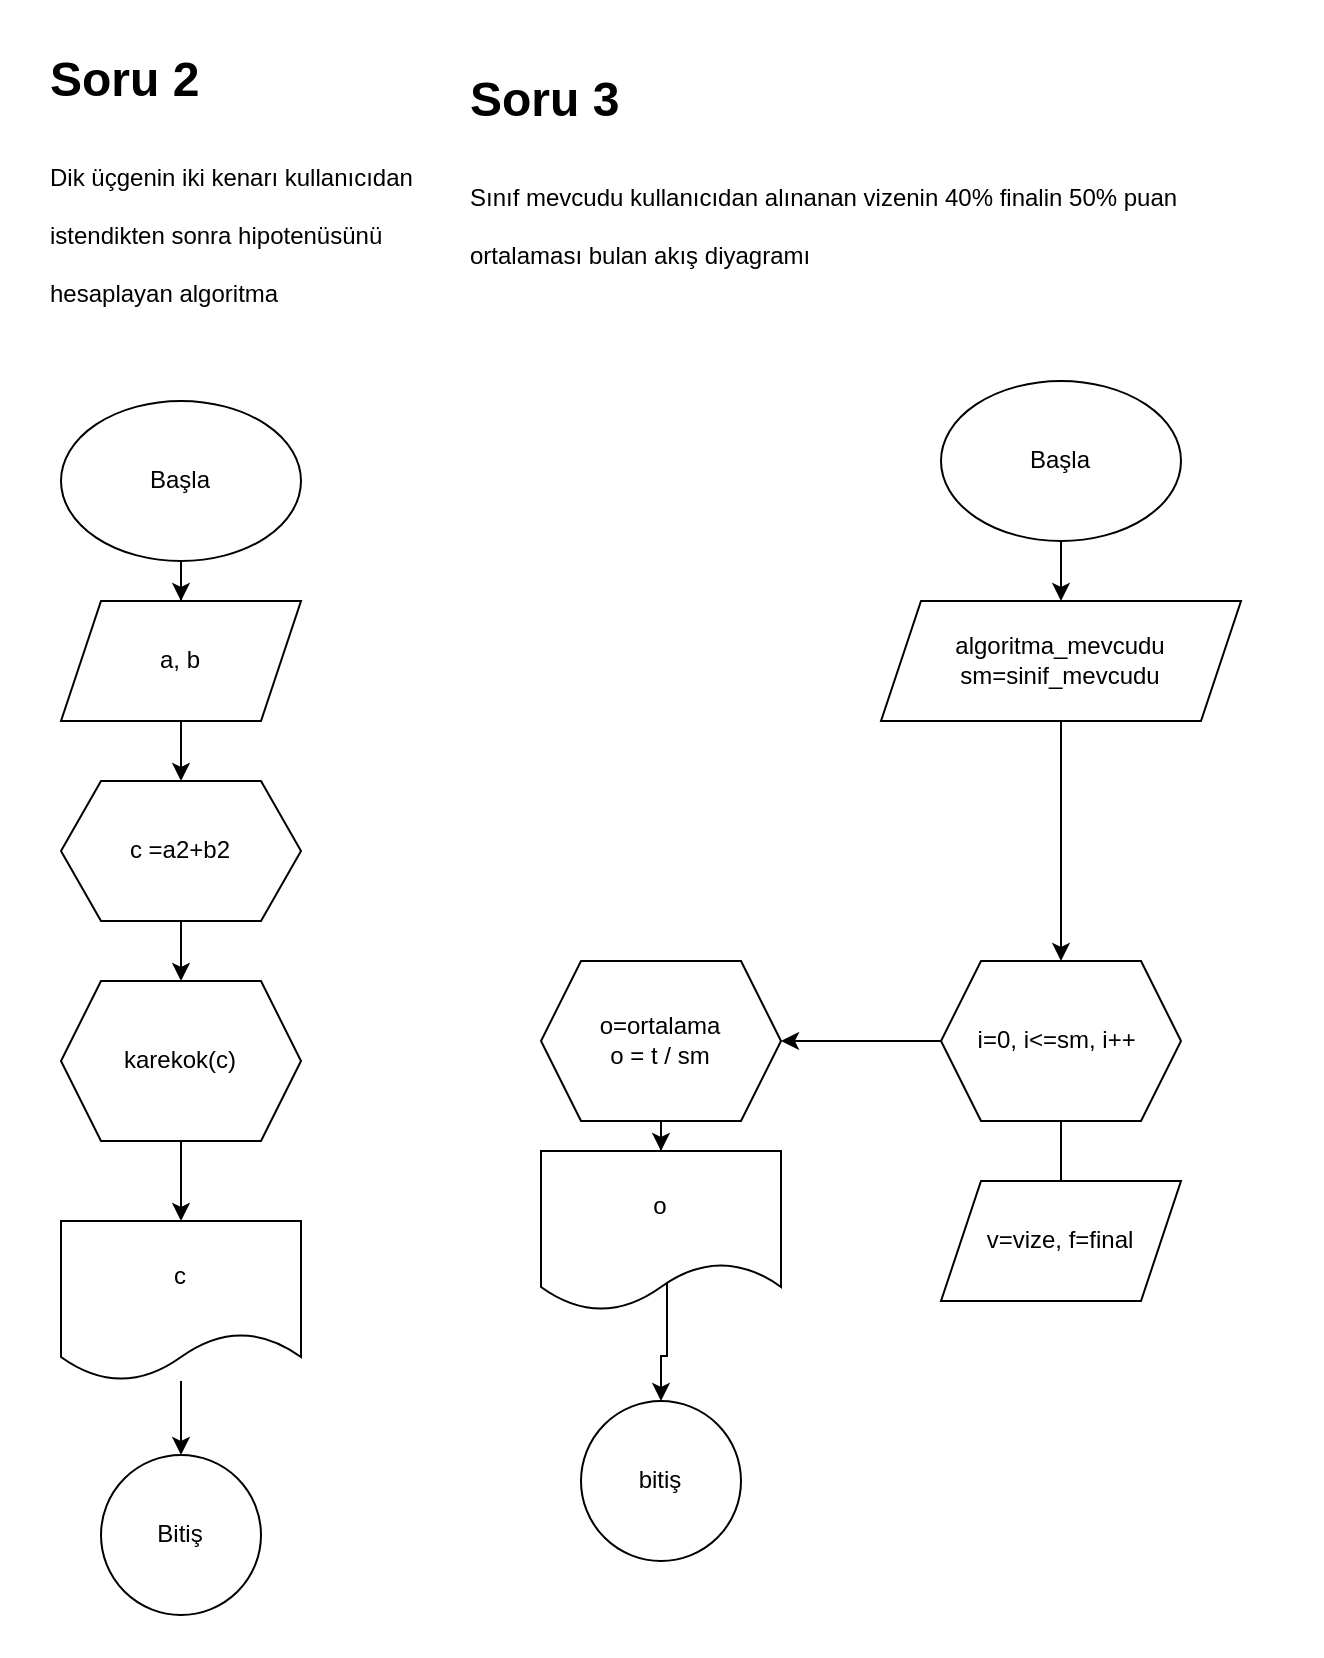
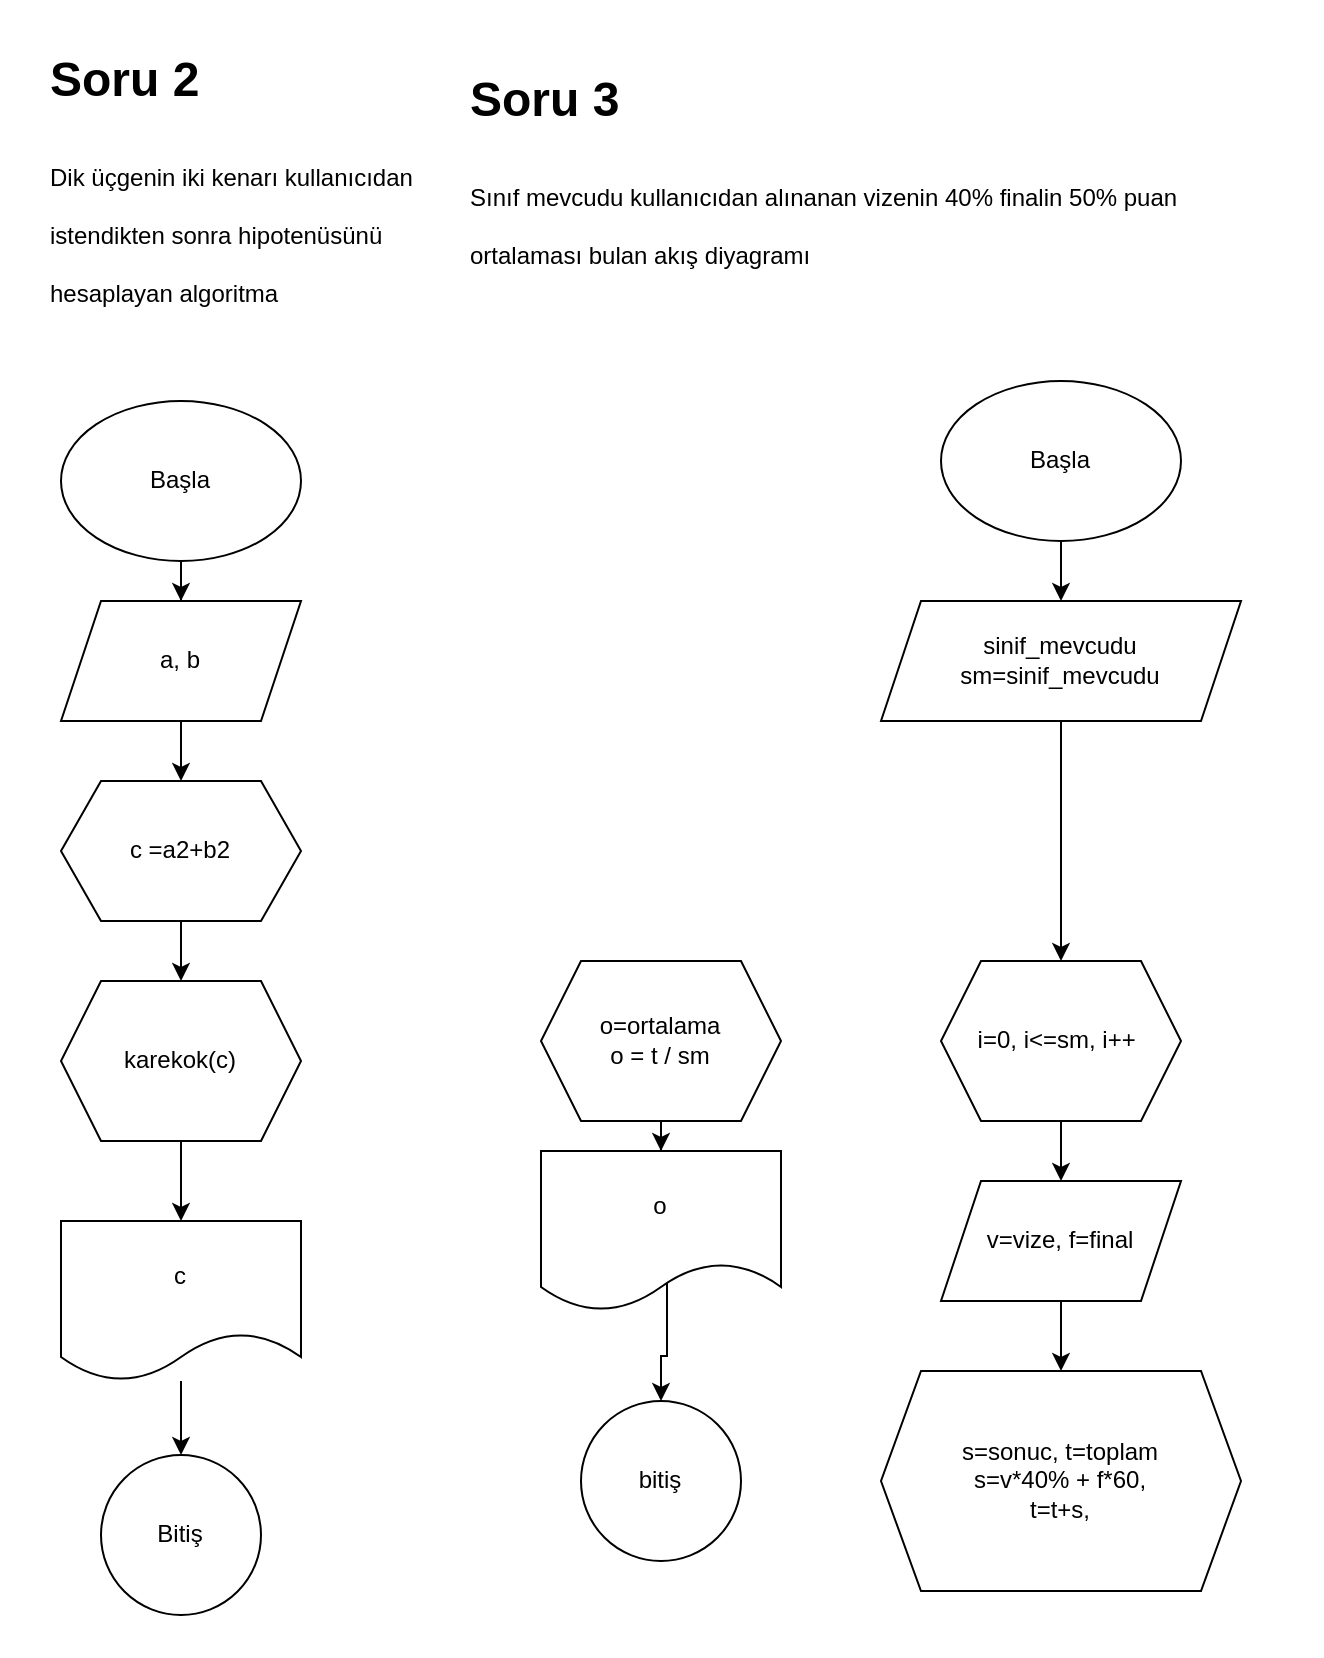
node "algoritma_mevcudu sm=sinif_mevcudu": label "algoritma_mevcudu sm=sinif_mevcudu" -> "sinif_mevcudu sm=sinif_mevcudu"
edge "i=0, i<=sm, i++" -> "o=ortalama o = t / sm": removed
edge "i=0, i<=sm, i++" -- "v=vize, f=final": arrowhead none -> classic
edge "v=vize, f=final" -> "s=sonuc, t=toplam s=v*40% + f*60, t=t+s,": added
node "s=sonuc, t=toplam s=v*40% + f*60, t=t+s,": added
